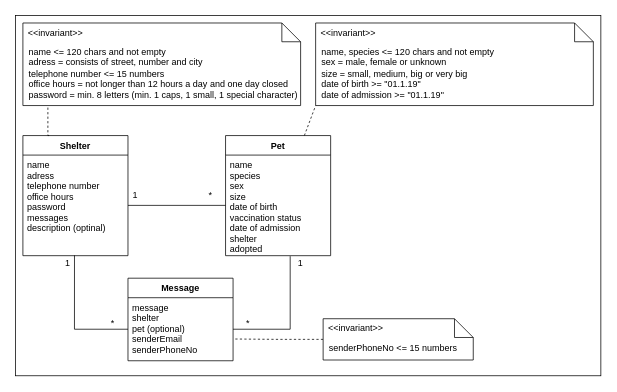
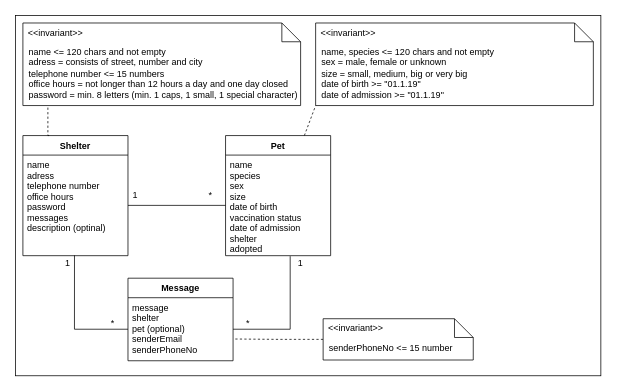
node "senderPhoneNo <= 15 numbers": label "senderPhoneNo <= 15 numbers" -> "senderPhoneNo <= 15 number"
